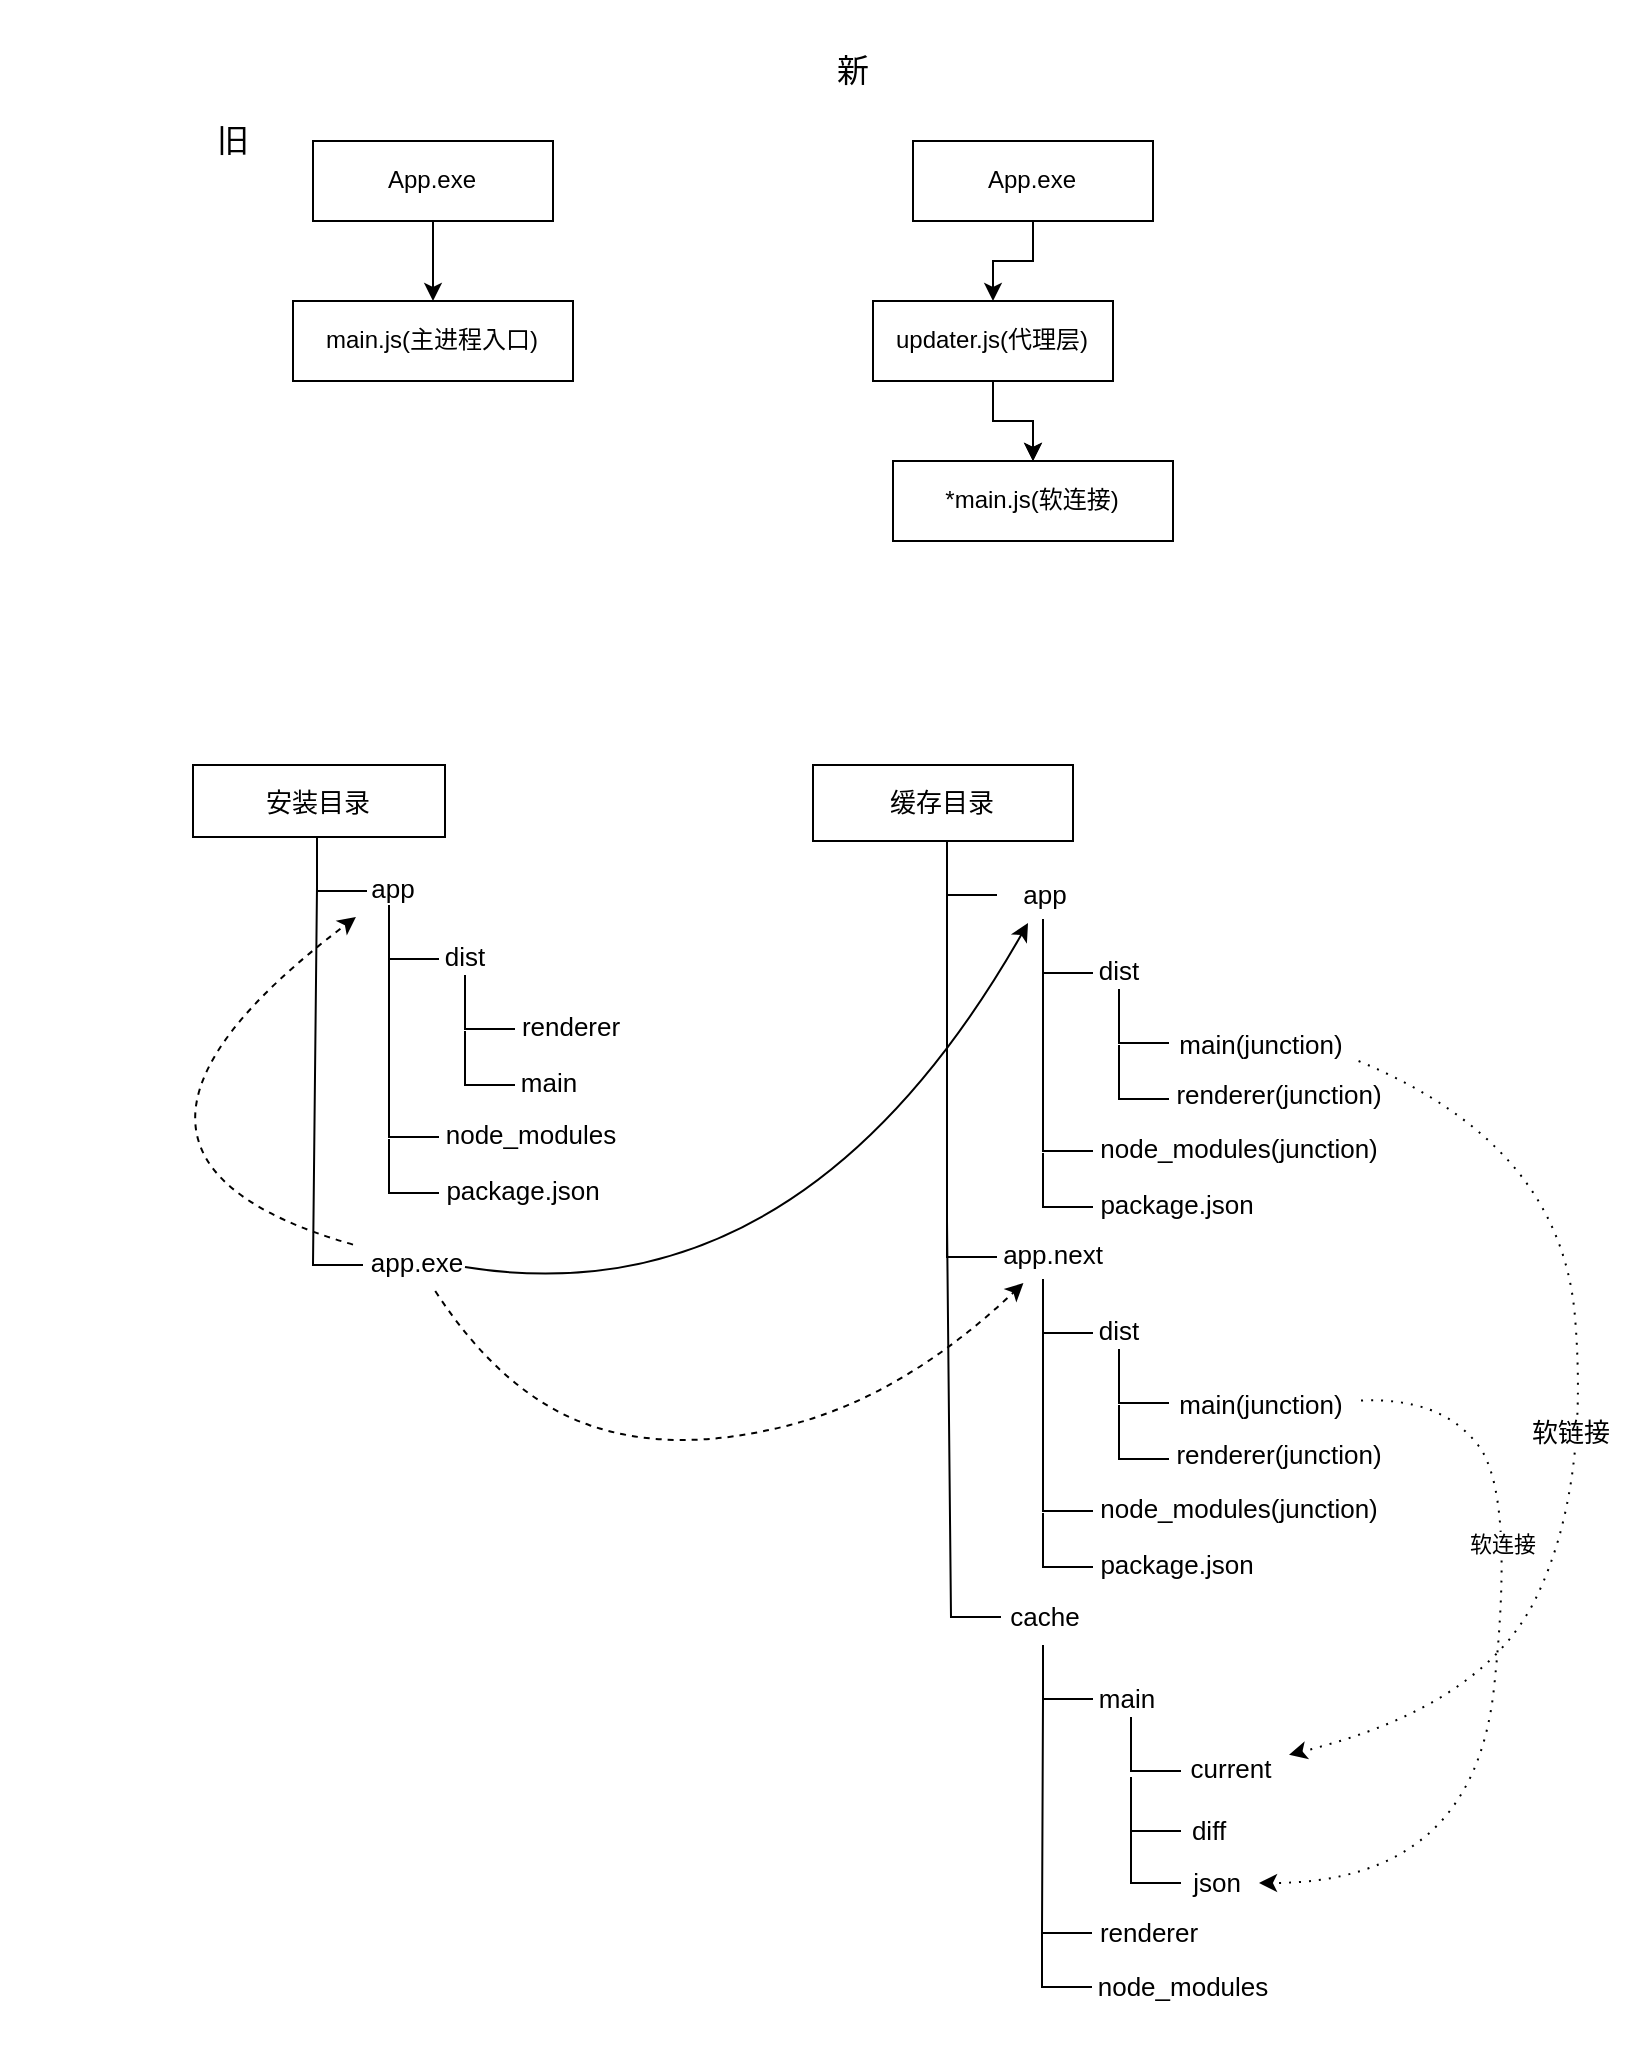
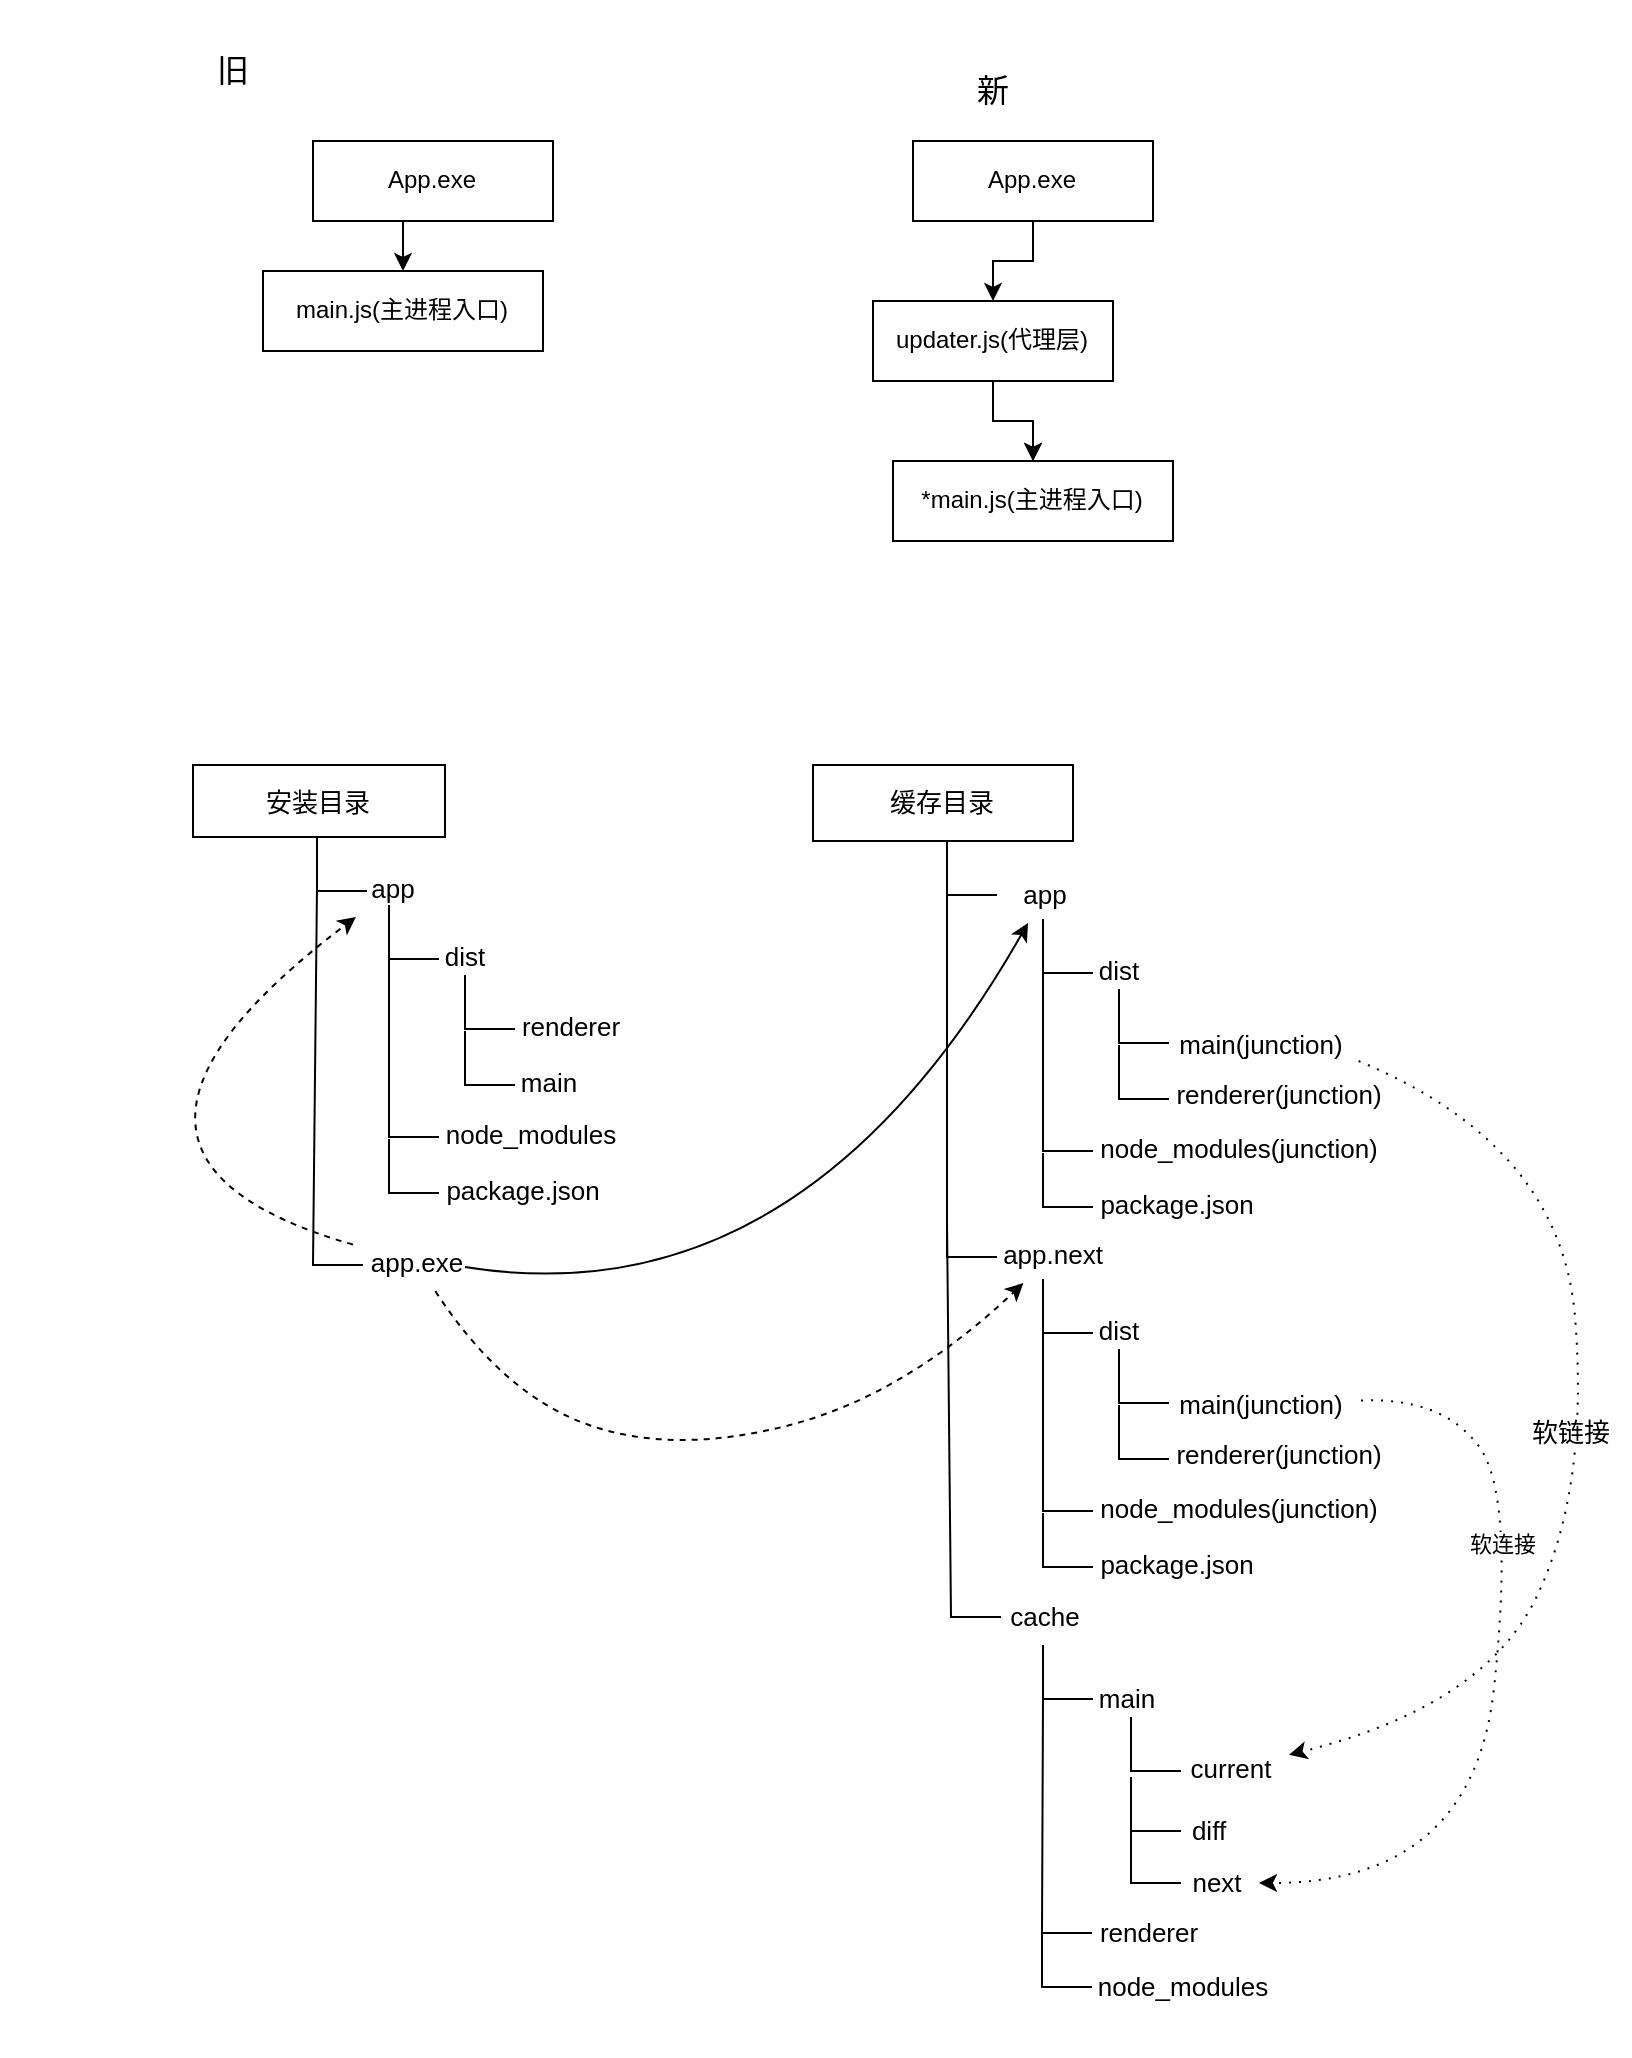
node "新": moved (853, 71) -> (993, 91)
node "旧": moved (233, 141) -> (233, 71)
node "main.js(主进程入口)": moved (433, 341) -> (403, 311)
node "*main.js(软连接)": label "*main.js(软连接)" -> "*main.js(主进程入口)"
node "json": label "json" -> "next"
